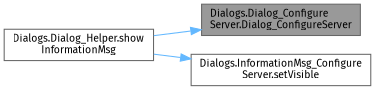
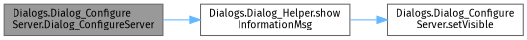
edge "Dialogs.Dialog_Helper.show InformationMsg" -> "Dialogs.Dialog_Configure Server.Dialog_ConfigureServer": reversed
node "Dialogs.InformationMsg_Configure Server.setVisible": label "Dialogs.InformationMsg_Configure Server.setVisible" -> "Dialogs.Dialog_Configure Server.setVisible"
